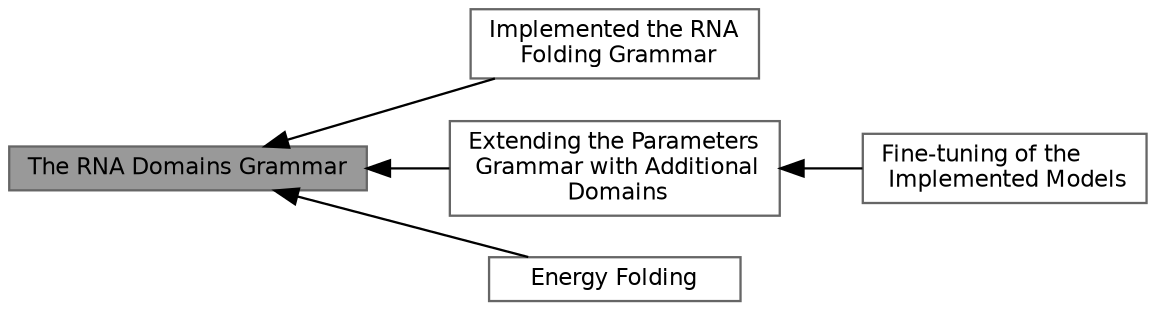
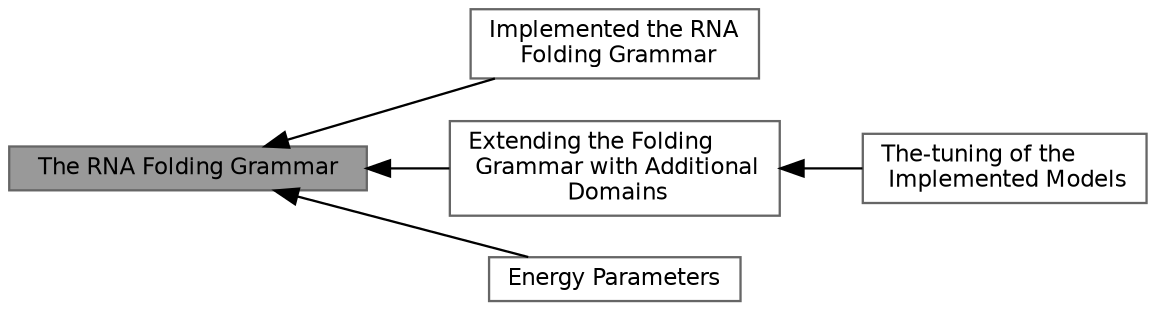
node "The RNA Domains Grammar": label "The RNA Domains Grammar" -> "The RNA Folding Grammar"
node "Extending the Parameters Grammar with Additional Domains": label "Extending the Parameters Grammar with Additional Domains" -> "Extending the Folding Grammar with Additional Domains"
node "Fine-tuning of the Implemented Models": label "Fine-tuning of the Implemented Models" -> "The-tuning of the Implemented Models"
node "Energy Folding": label "Energy Folding" -> "Energy Parameters"
